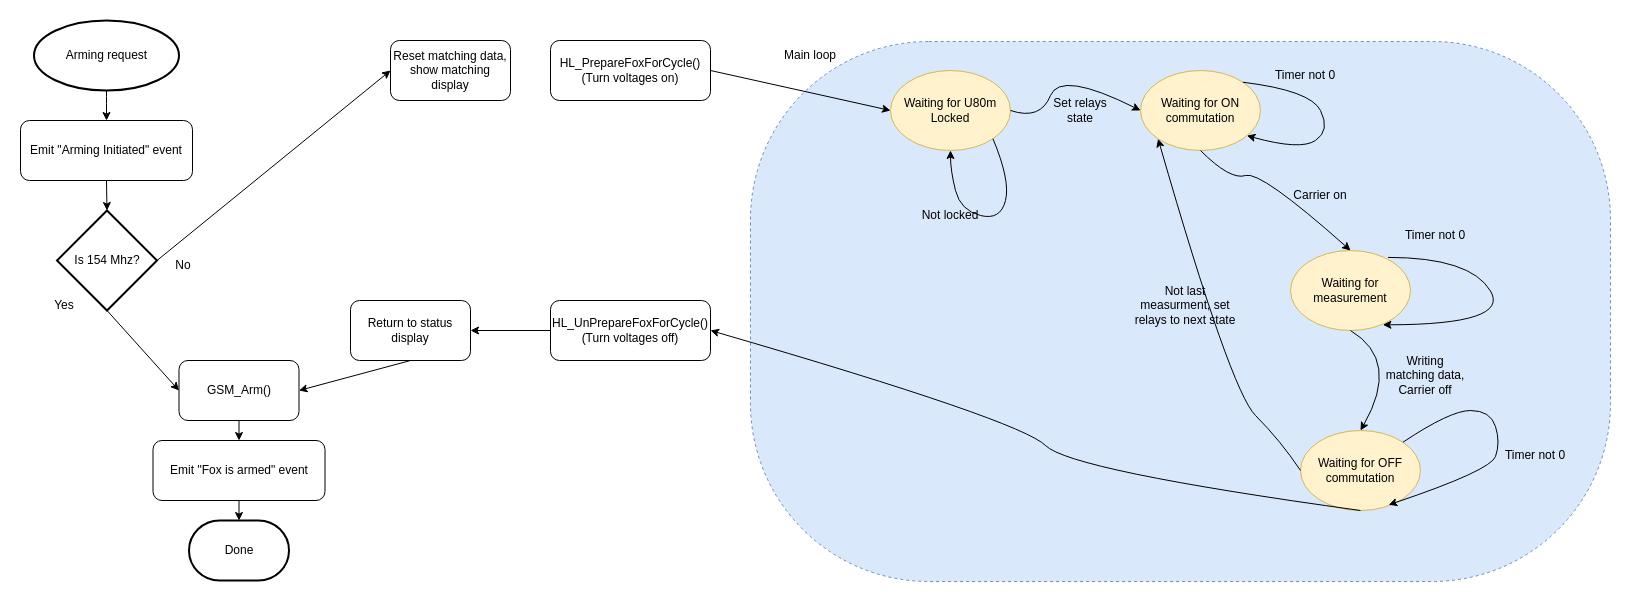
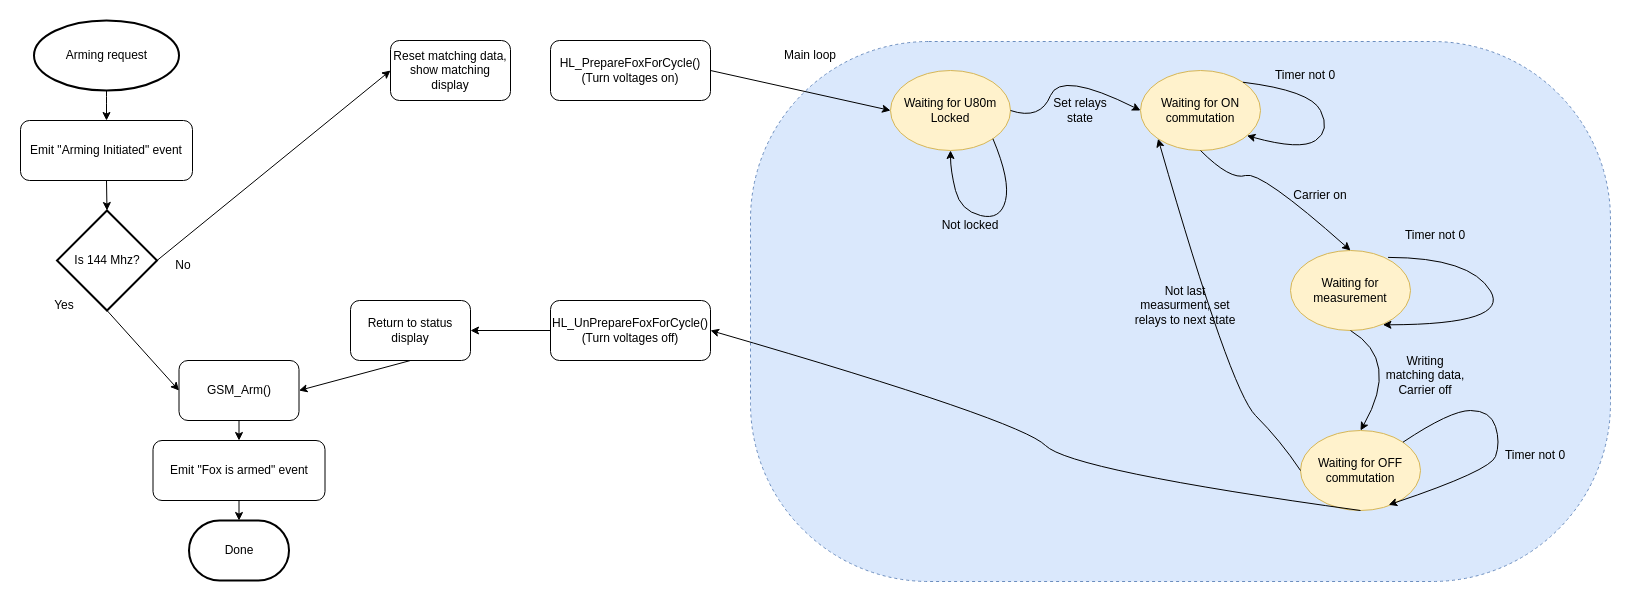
node "Not locked": moved (951, 216) -> (971, 226)
node "Is 154 Mhz?": label "Is 154 Mhz?" -> "Is 144 Mhz?"
